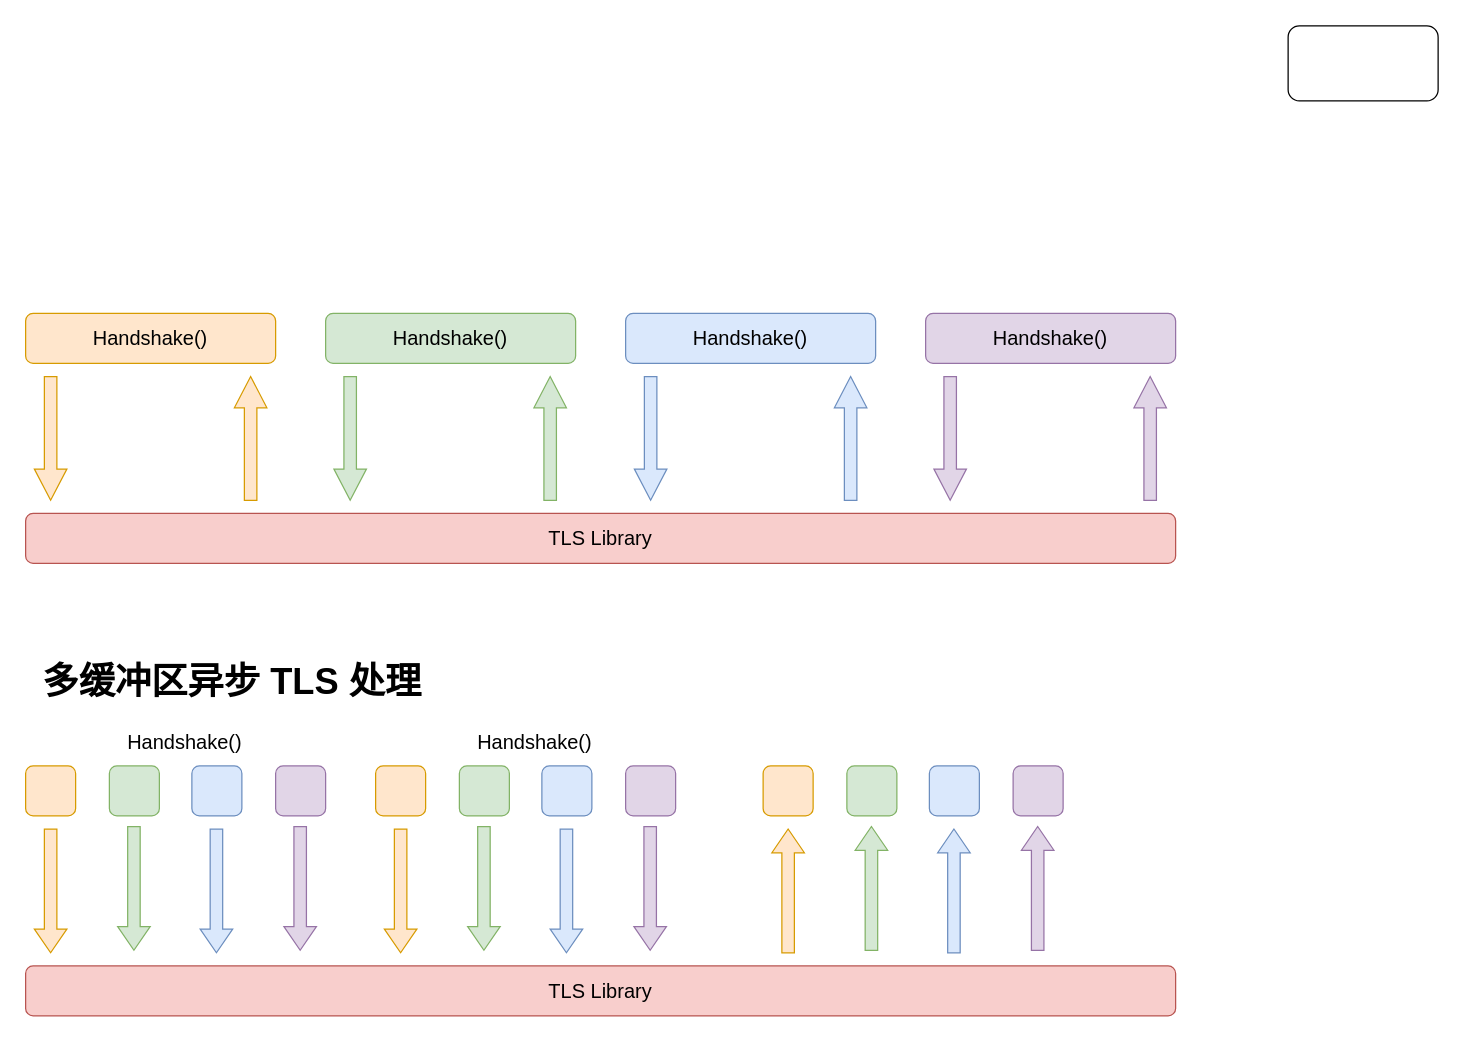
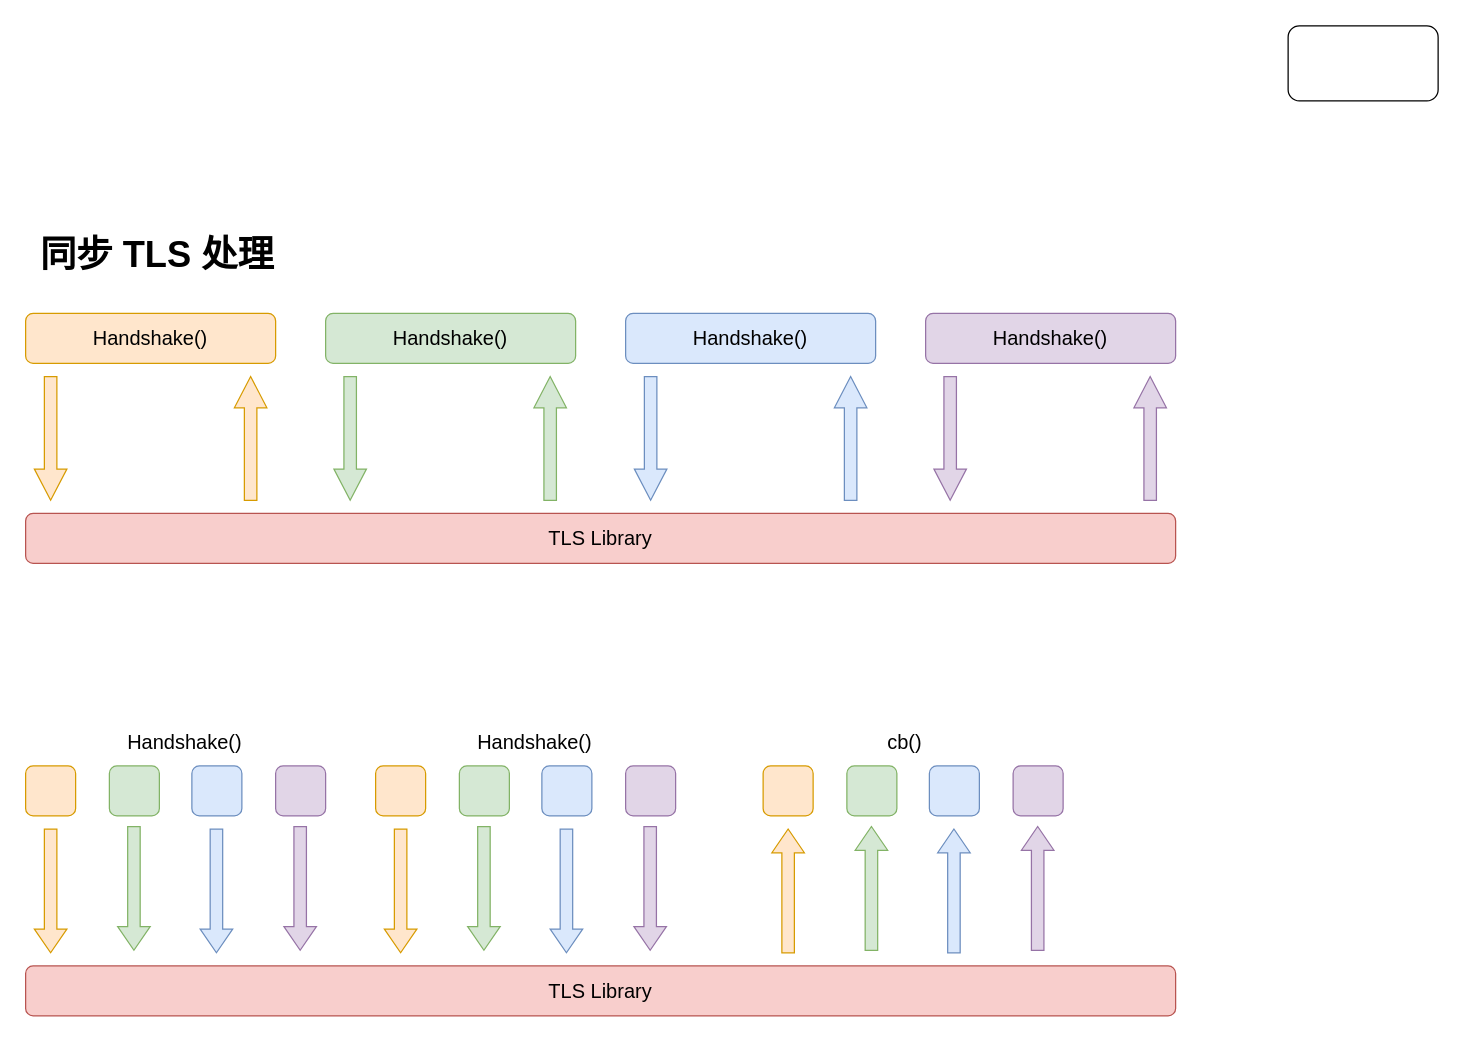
node "同步 TLS 处理": added
node "多缓冲区异步 TLS 处理": removed
node "cb()": added
